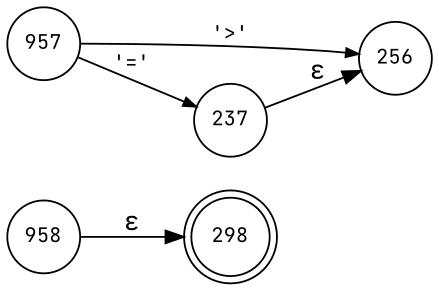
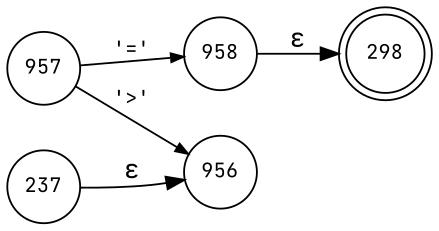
node "256": label "256" -> "956"
edge "957" -> "237": now "957" -> "958"
